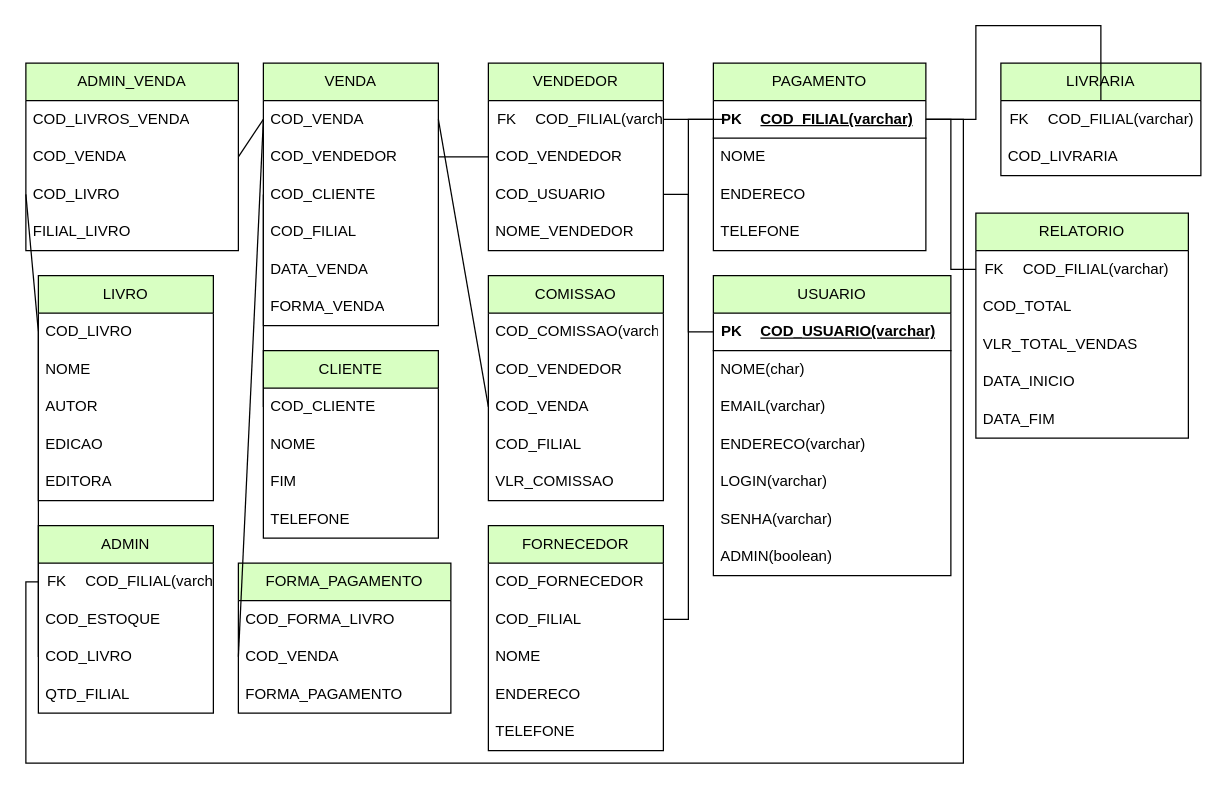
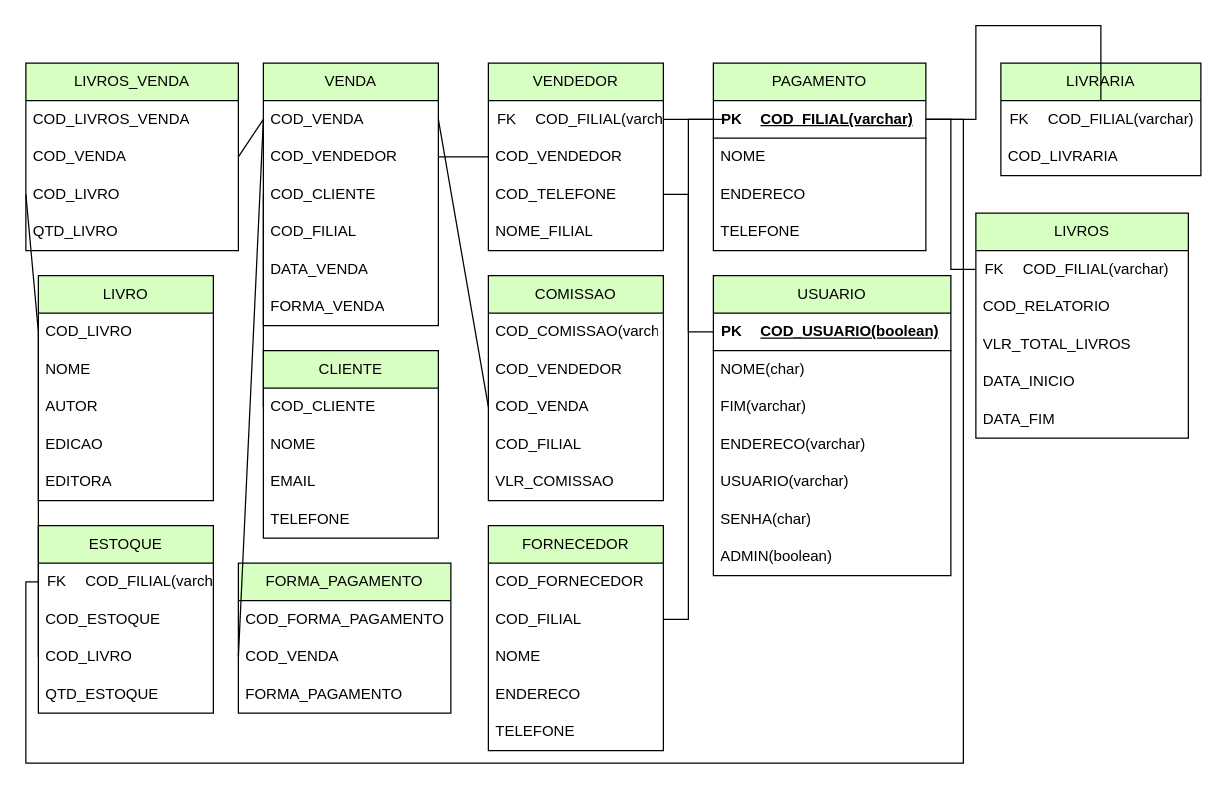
node "ADMIN_VENDA": label "ADMIN_VENDA" -> "LIVROS_VENDA"
node "COD_USUARIO": label "COD_USUARIO" -> "COD_TELEFONE"
node "FILIAL_LIVRO": label "FILIAL_LIVRO" -> "QTD_LIVRO"
node "NOME_VENDEDOR": label "NOME_VENDEDOR" -> "NOME_FILIAL"
node "RELATORIO": label "RELATORIO" -> "LIVROS"
node "COD_TOTAL": label "COD_TOTAL" -> "COD_RELATORIO"
node "COD_USUARIO(varchar)": label "COD_USUARIO(varchar)" -> "COD_USUARIO(boolean)"
node "VLR_TOTAL_VENDAS": label "VLR_TOTAL_VENDAS" -> "VLR_TOTAL_LIVROS"
node "EMAIL(varchar)": label "EMAIL(varchar)" -> "FIM(varchar)"
node "FIM": label "FIM" -> "EMAIL"
node "LOGIN(varchar)": label "LOGIN(varchar)" -> "USUARIO(varchar)"
node "SENHA(varchar)": label "SENHA(varchar)" -> "SENHA(char)"
node "ADMIN": label "ADMIN" -> "ESTOQUE"
node "COD_FORMA_LIVRO": label "COD_FORMA_LIVRO" -> "COD_FORMA_PAGAMENTO"
node "QTD_FILIAL": label "QTD_FILIAL" -> "QTD_ESTOQUE"
